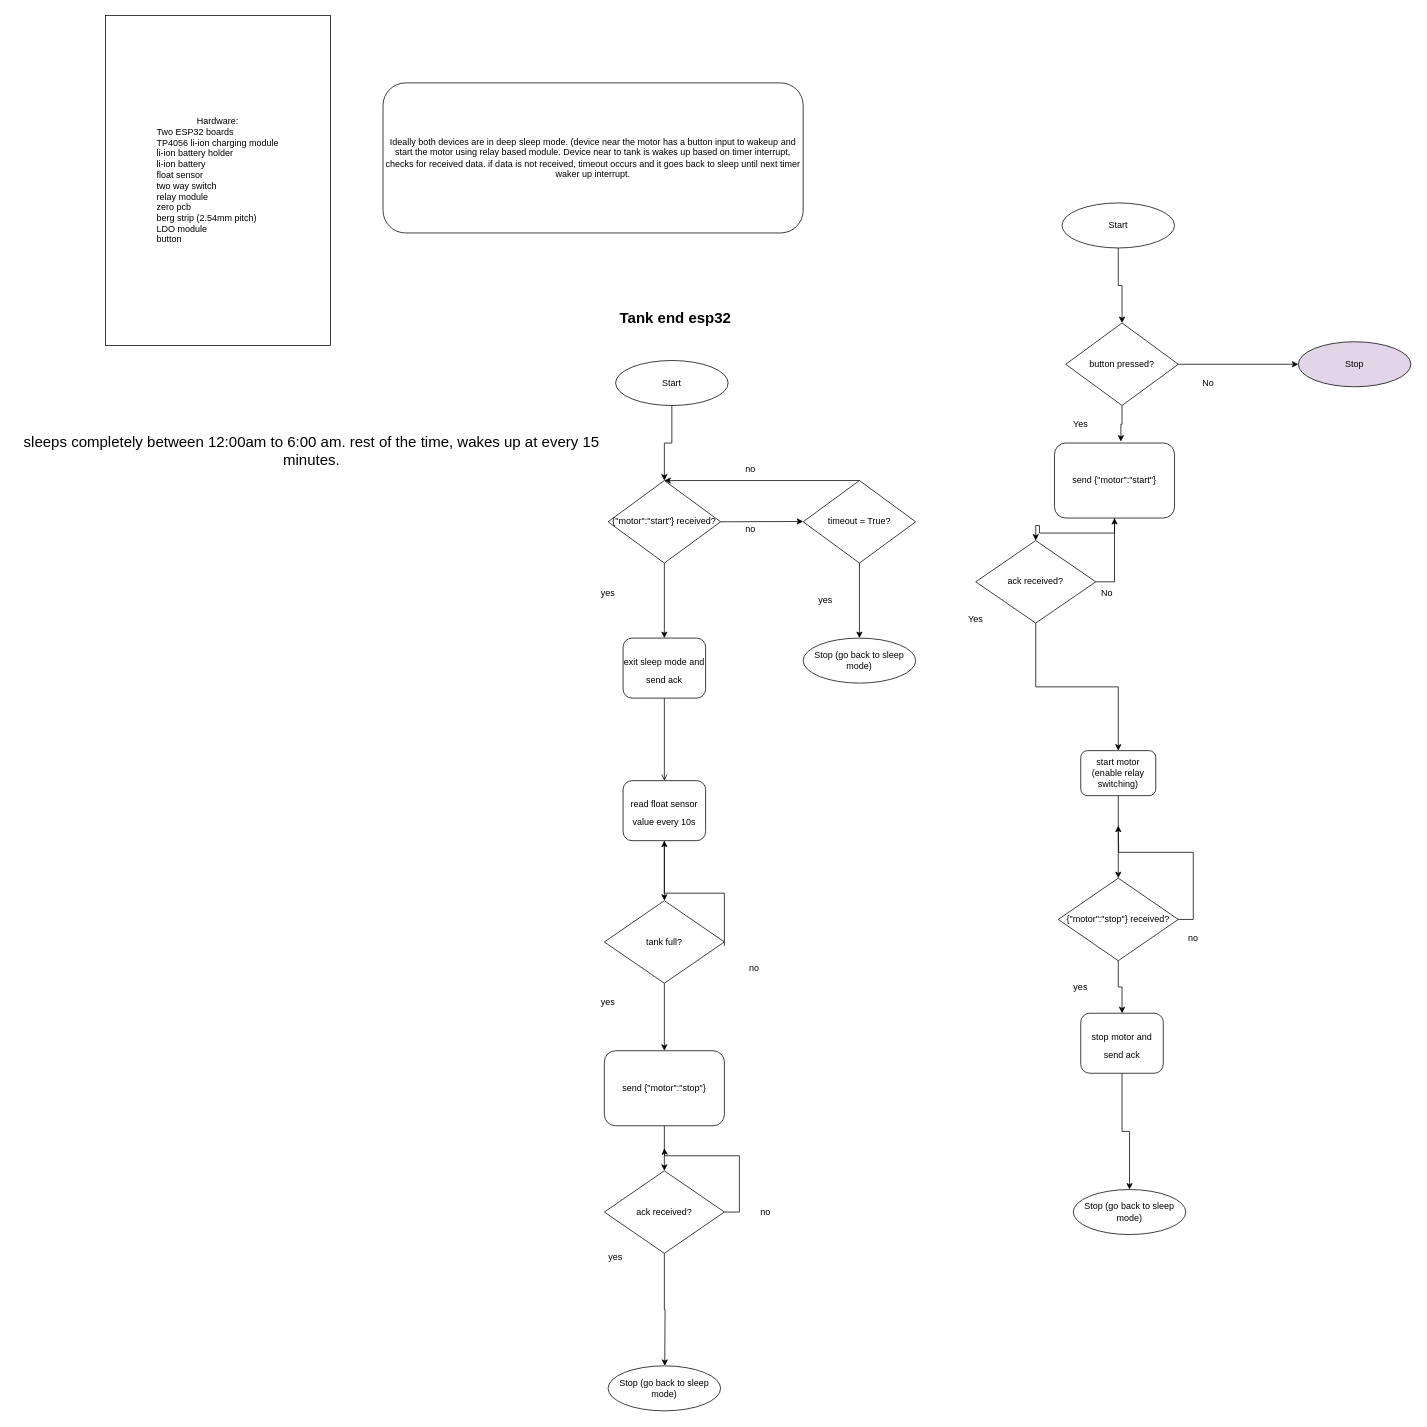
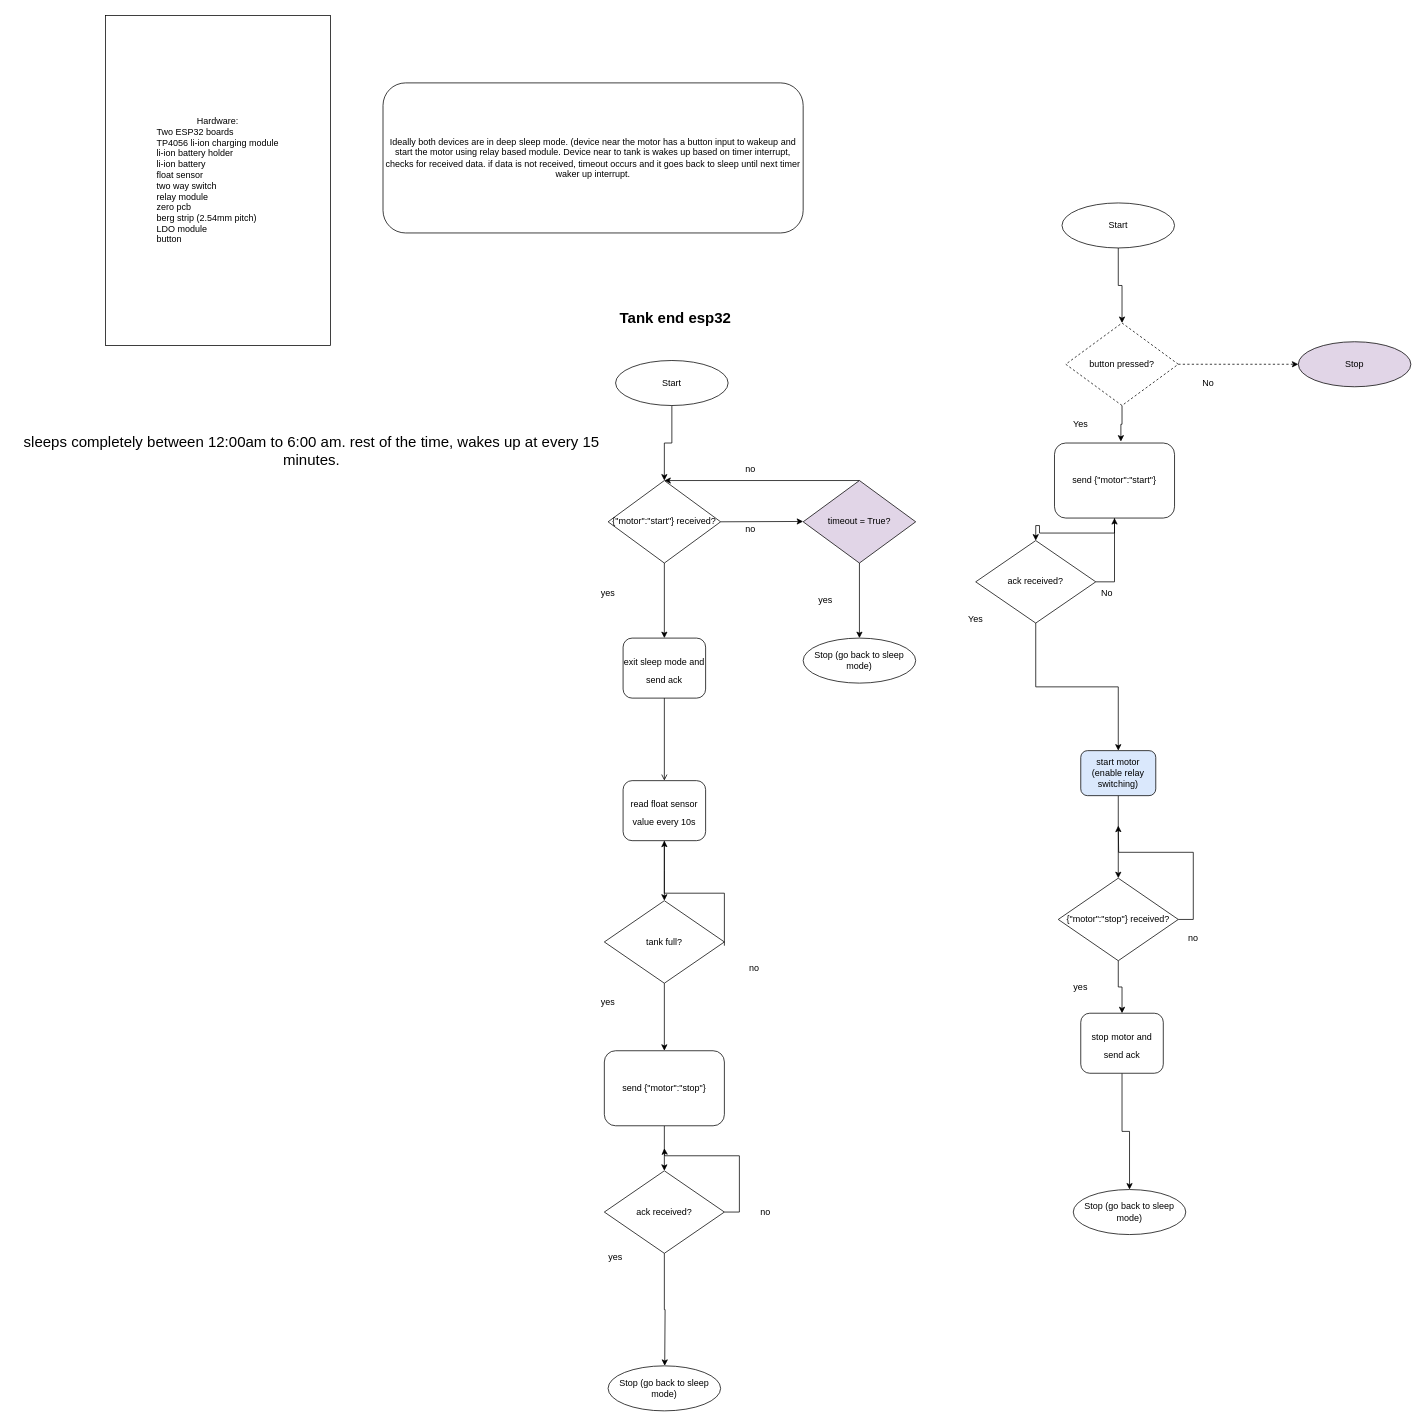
node "button pressed?": style solid -> dashed
edge "button pressed?" -> "Stop": style solid -> dashed
node "timeout = True?": fillcolor #ffffff -> #e1d5e7
node "start motor (enable relay switching)": fillcolor #ffffff -> #dae8fc
